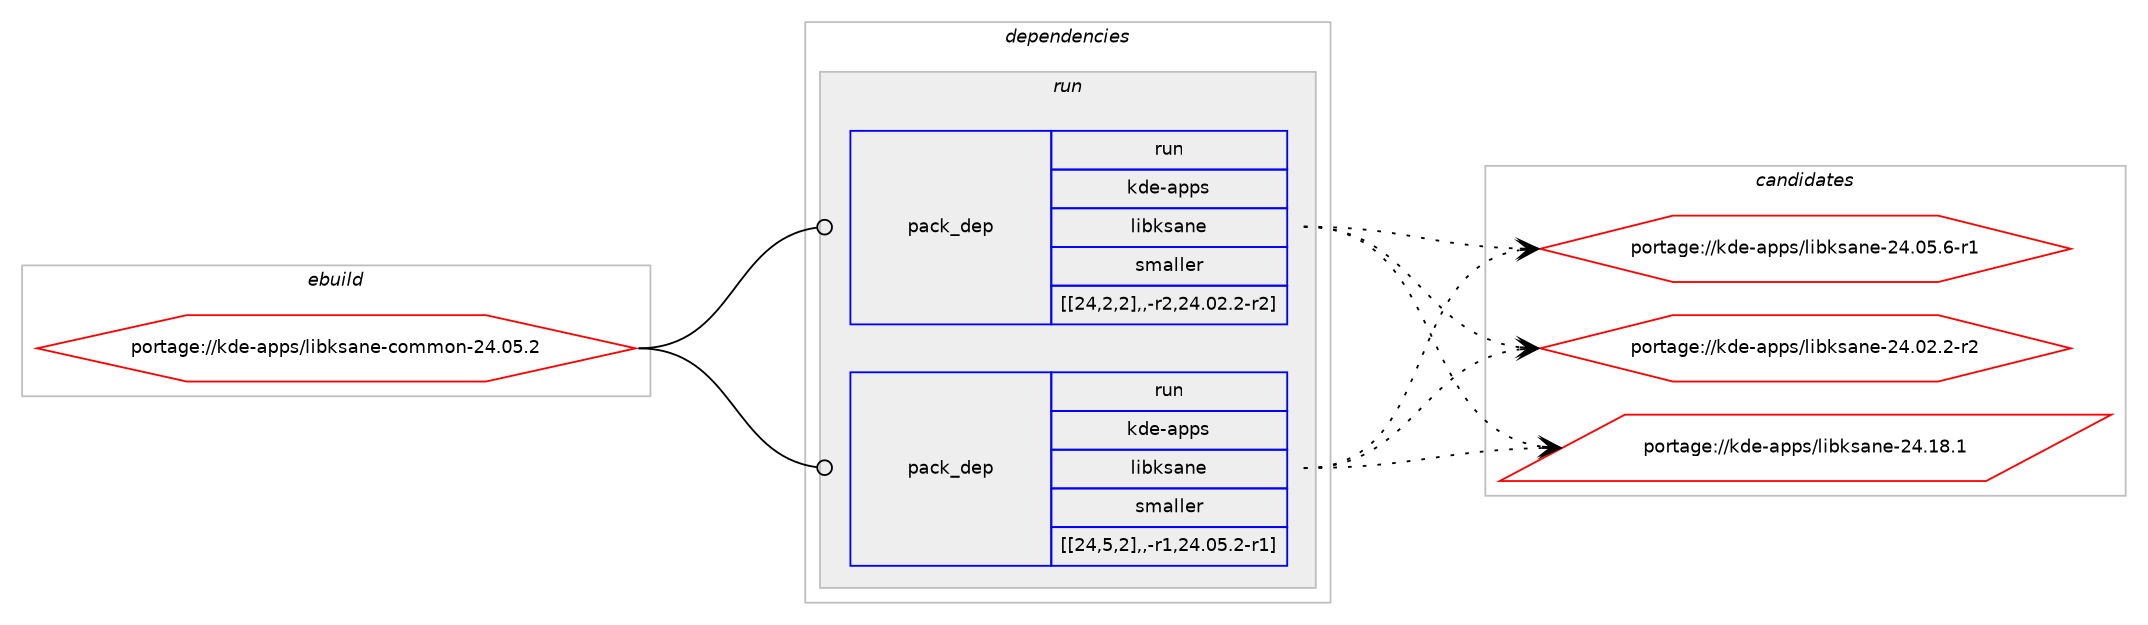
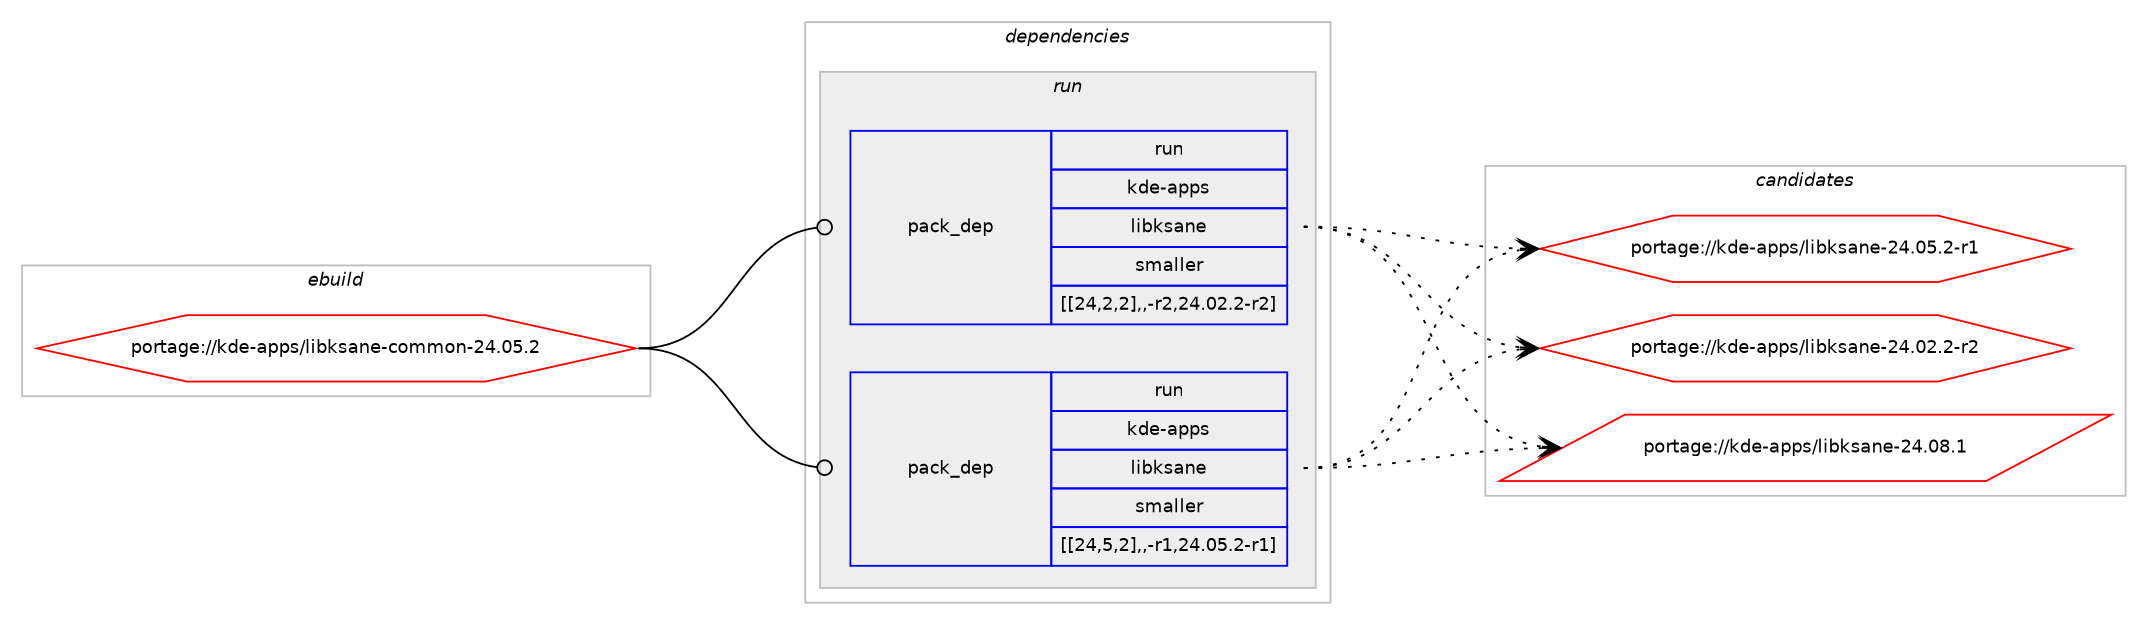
node "portage://kde-apps/libksane-24.05.6-r1": label "portage://kde-apps/libksane-24.05.6-r1" -> "portage://kde-apps/libksane-24.05.2-r1"
node "portage://kde-apps/libksane-24.18.1": label "portage://kde-apps/libksane-24.18.1" -> "portage://kde-apps/libksane-24.08.1"
